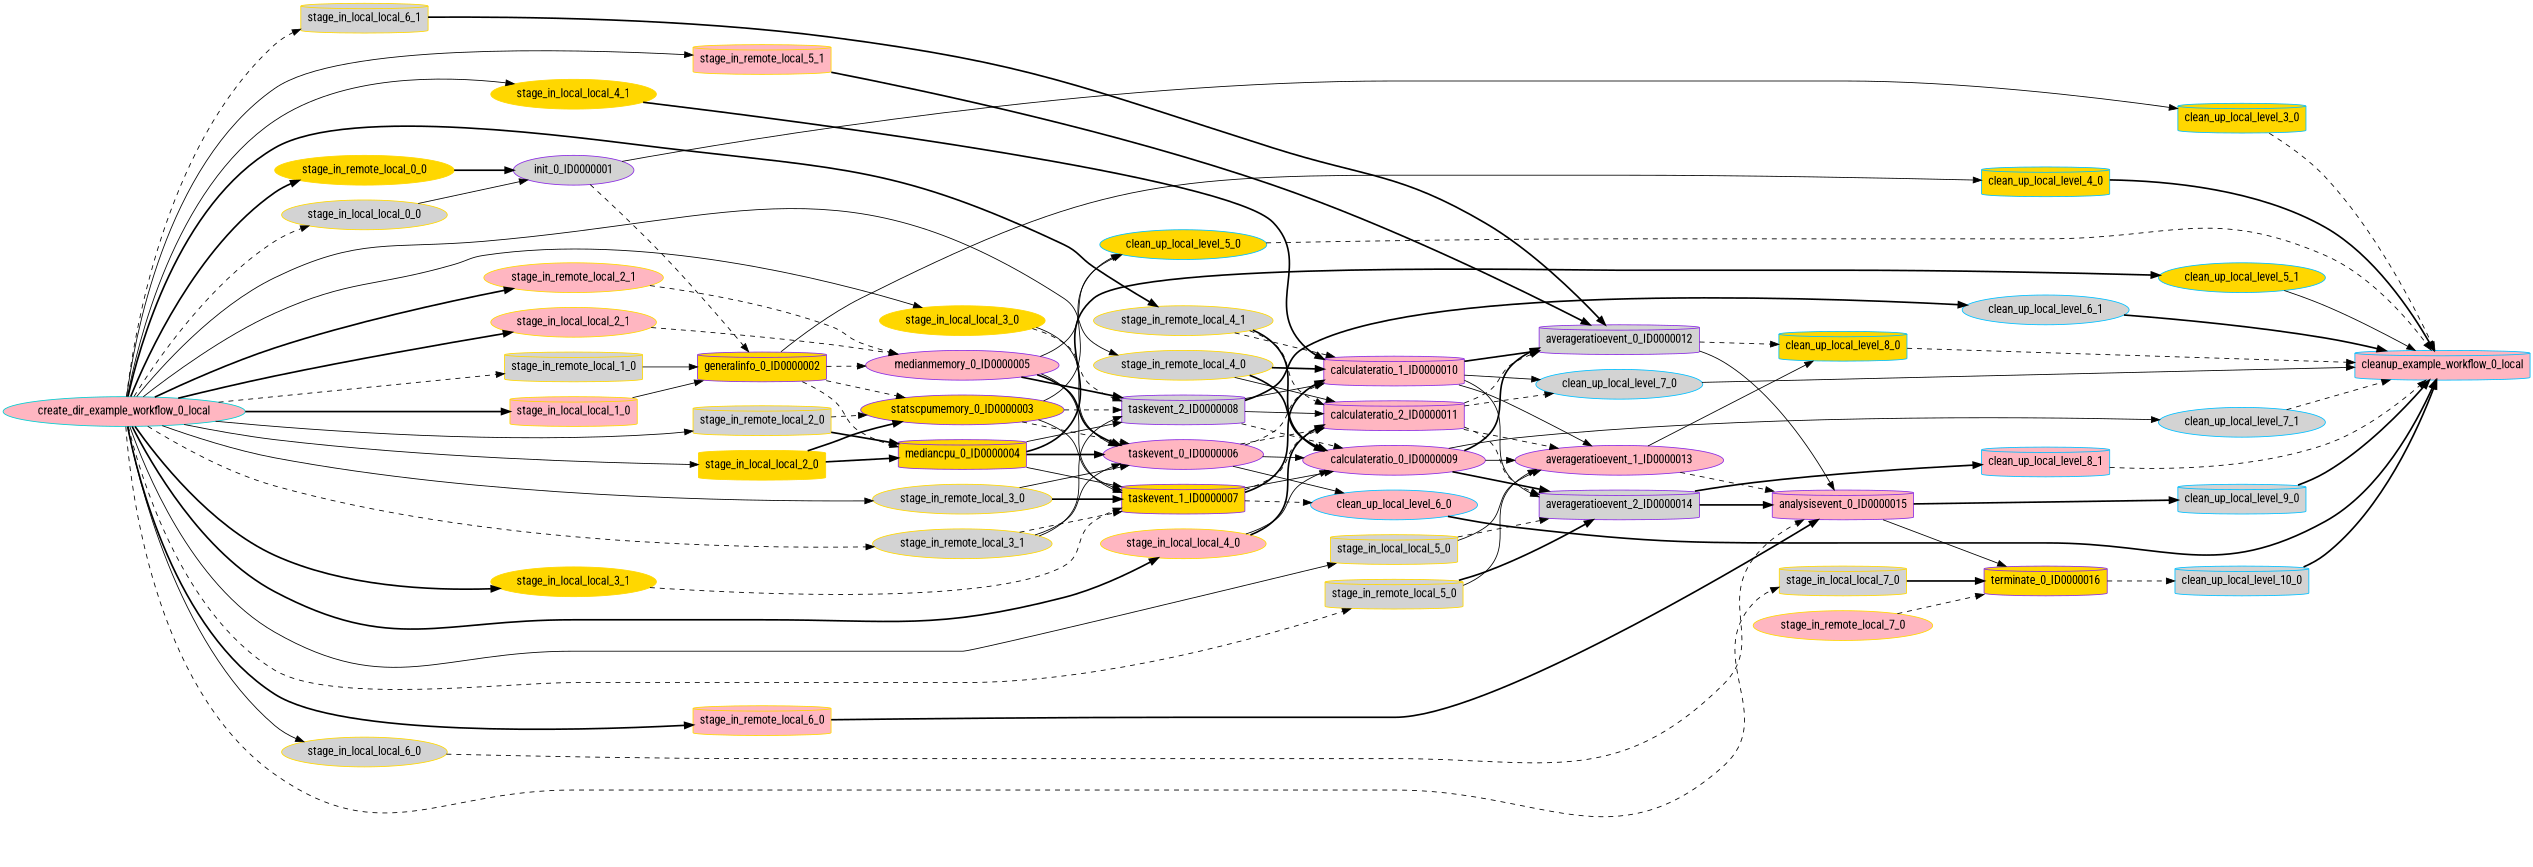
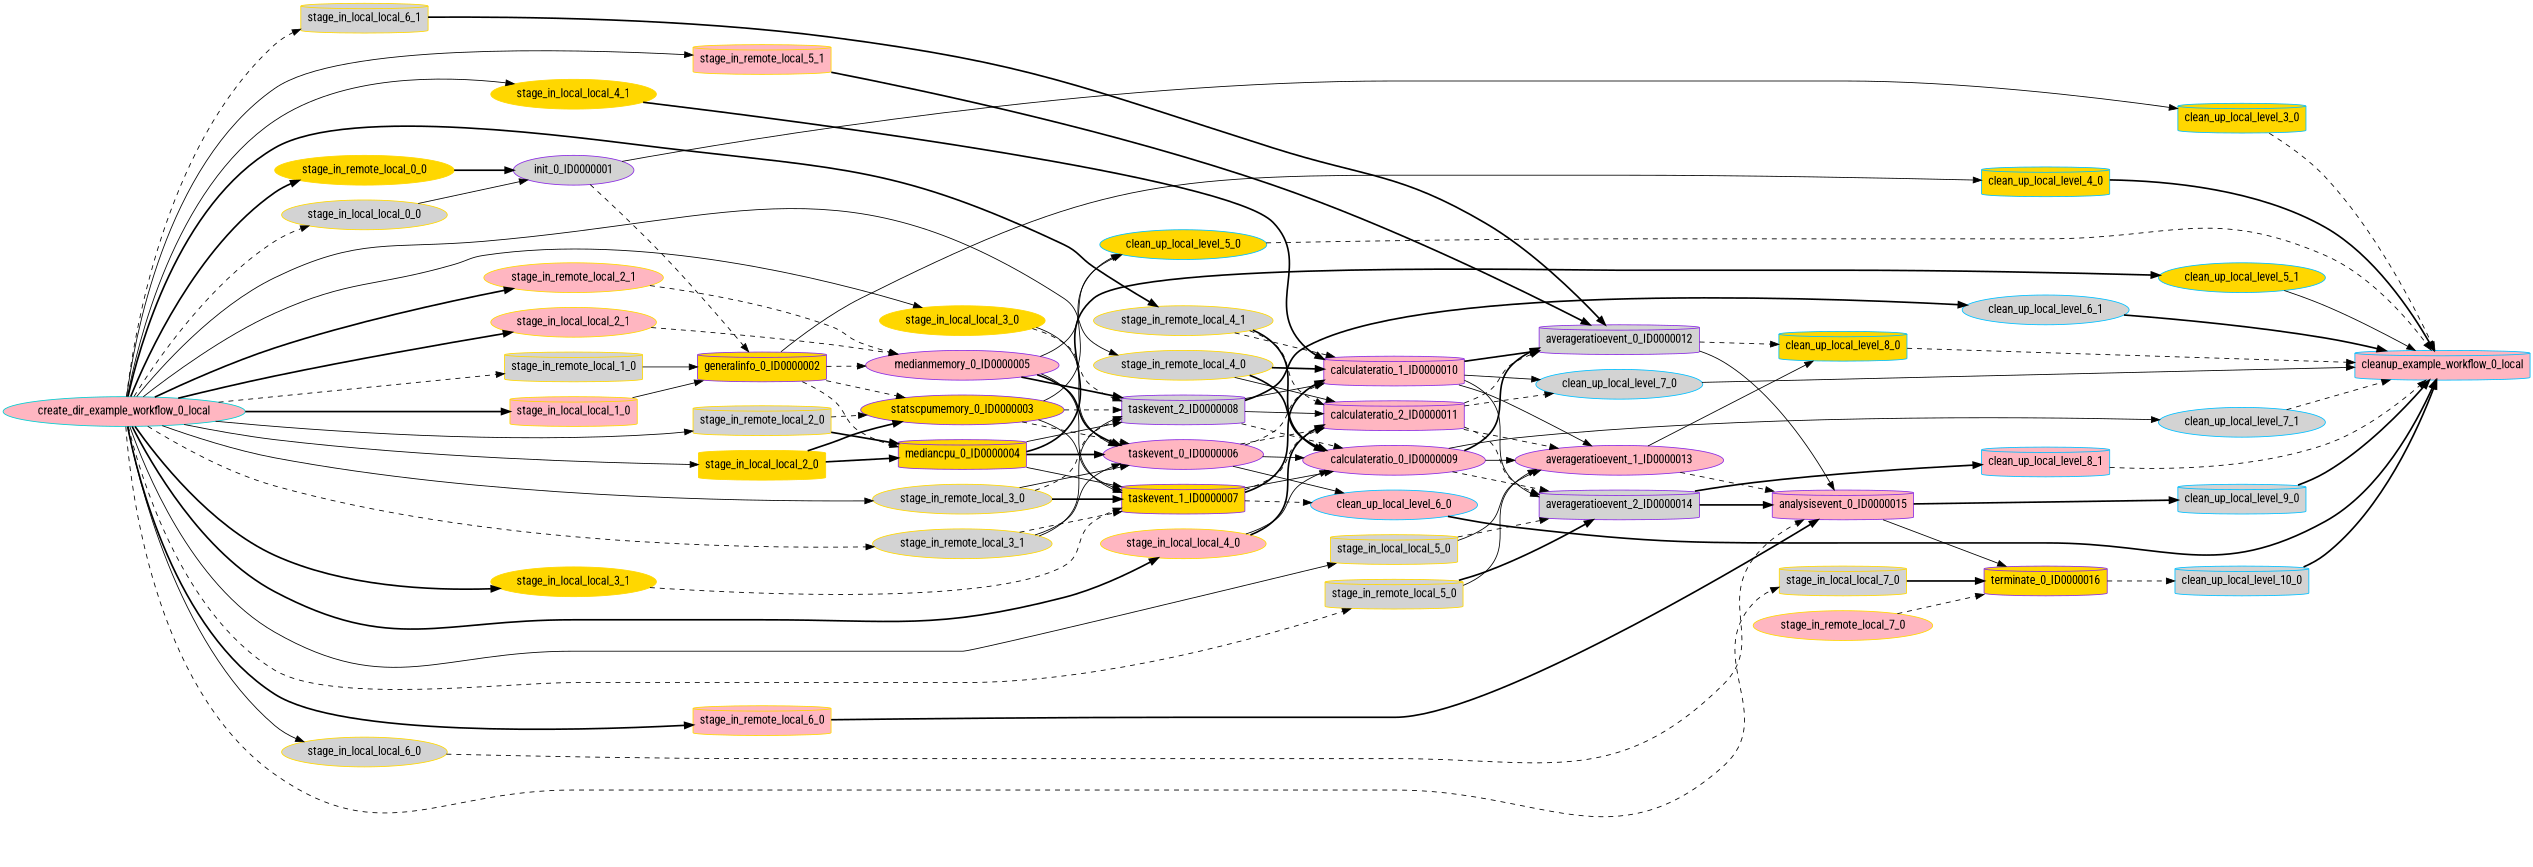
edge "stage_in_remote_local_3_0" -> "taskevent_2_ID0000008": added
edge "calculateratio_0_ID0000009" -> "averageratioevent_2_ID0000014": style bold -> dashed
